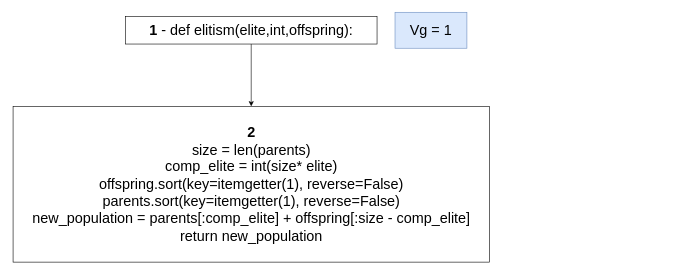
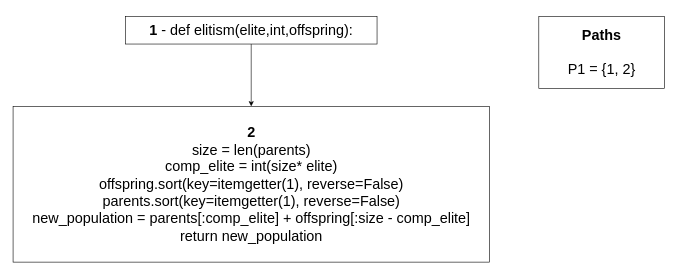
node "Vg = 1": removed
node "Paths P1 = {1, 2}": added
